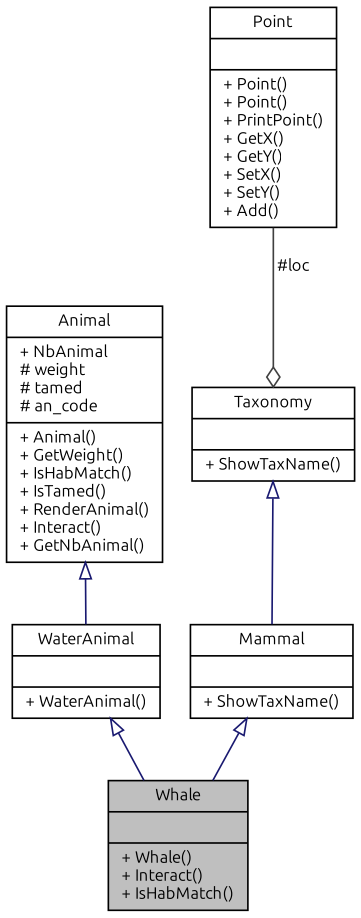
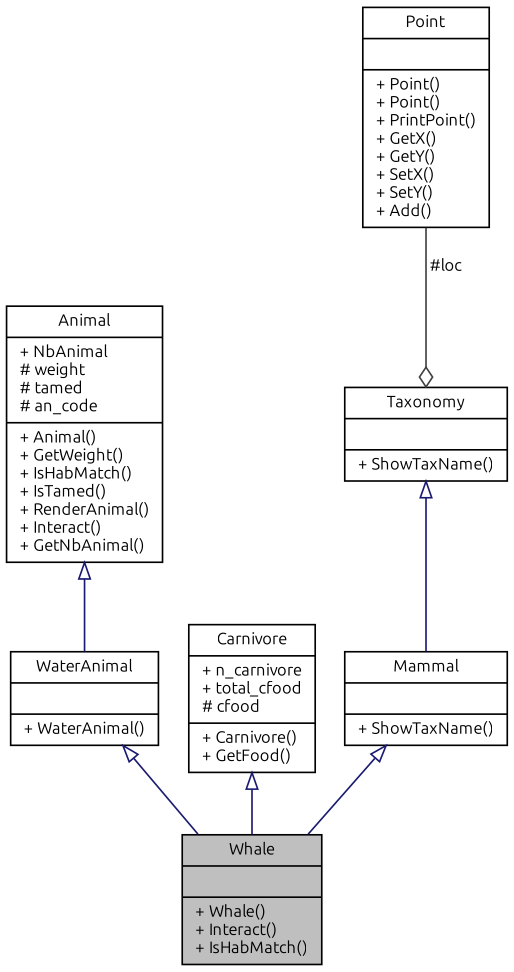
node "Carnivore": added
